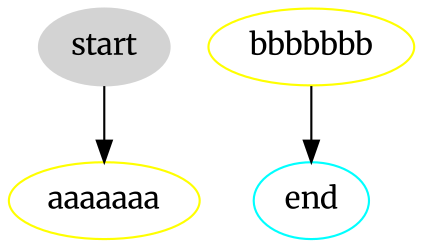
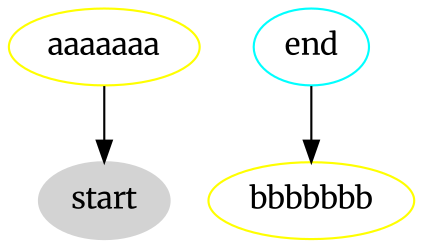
edge "start" -> "aaaaaaa": reversed
edge "bbbbbbb" -> "end": reversed
